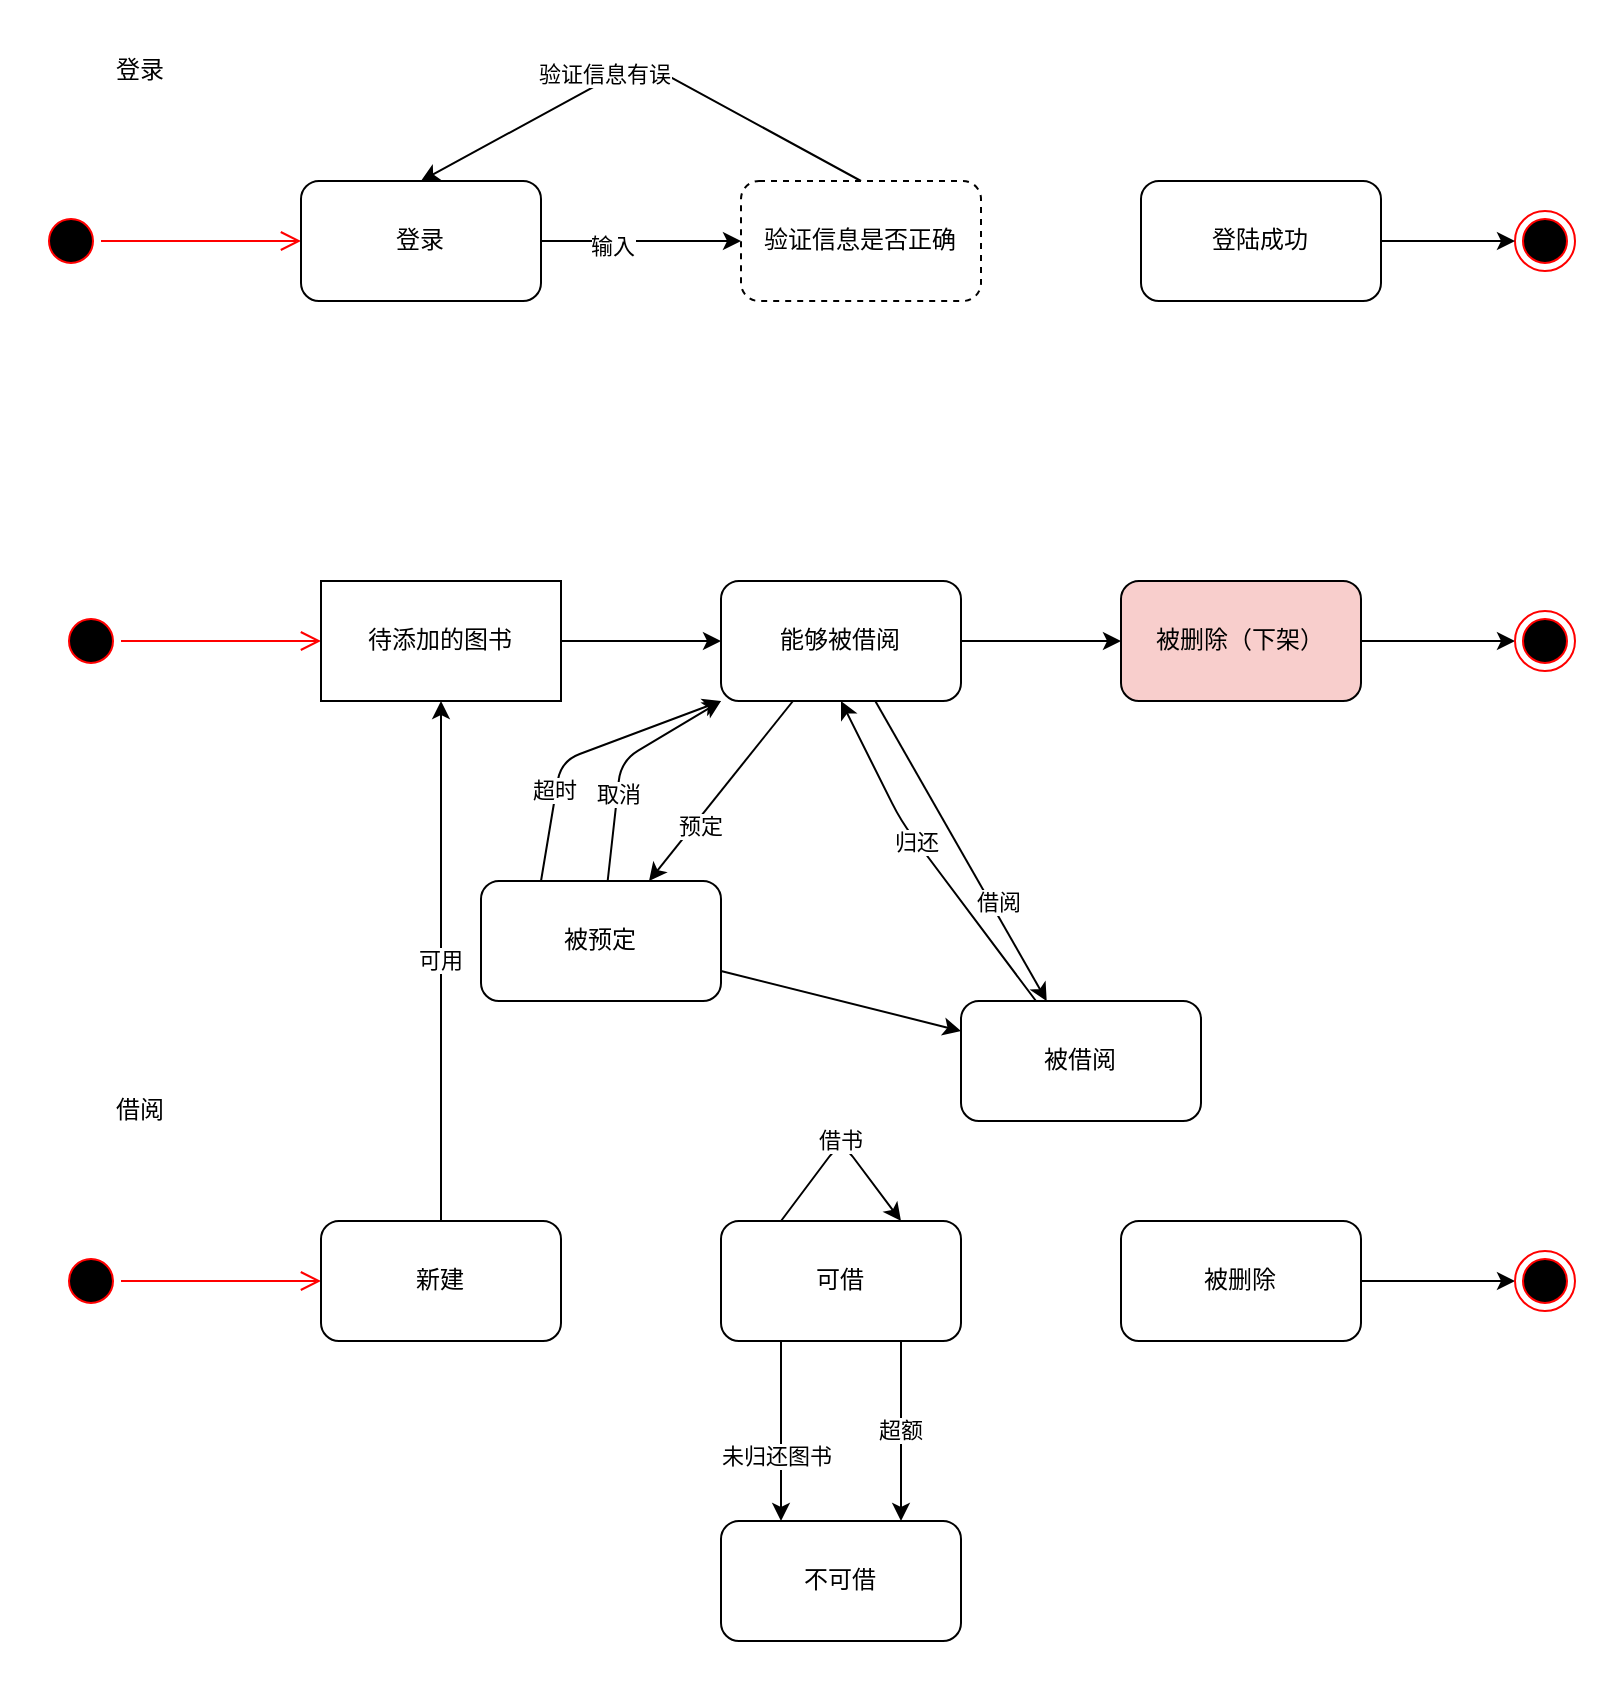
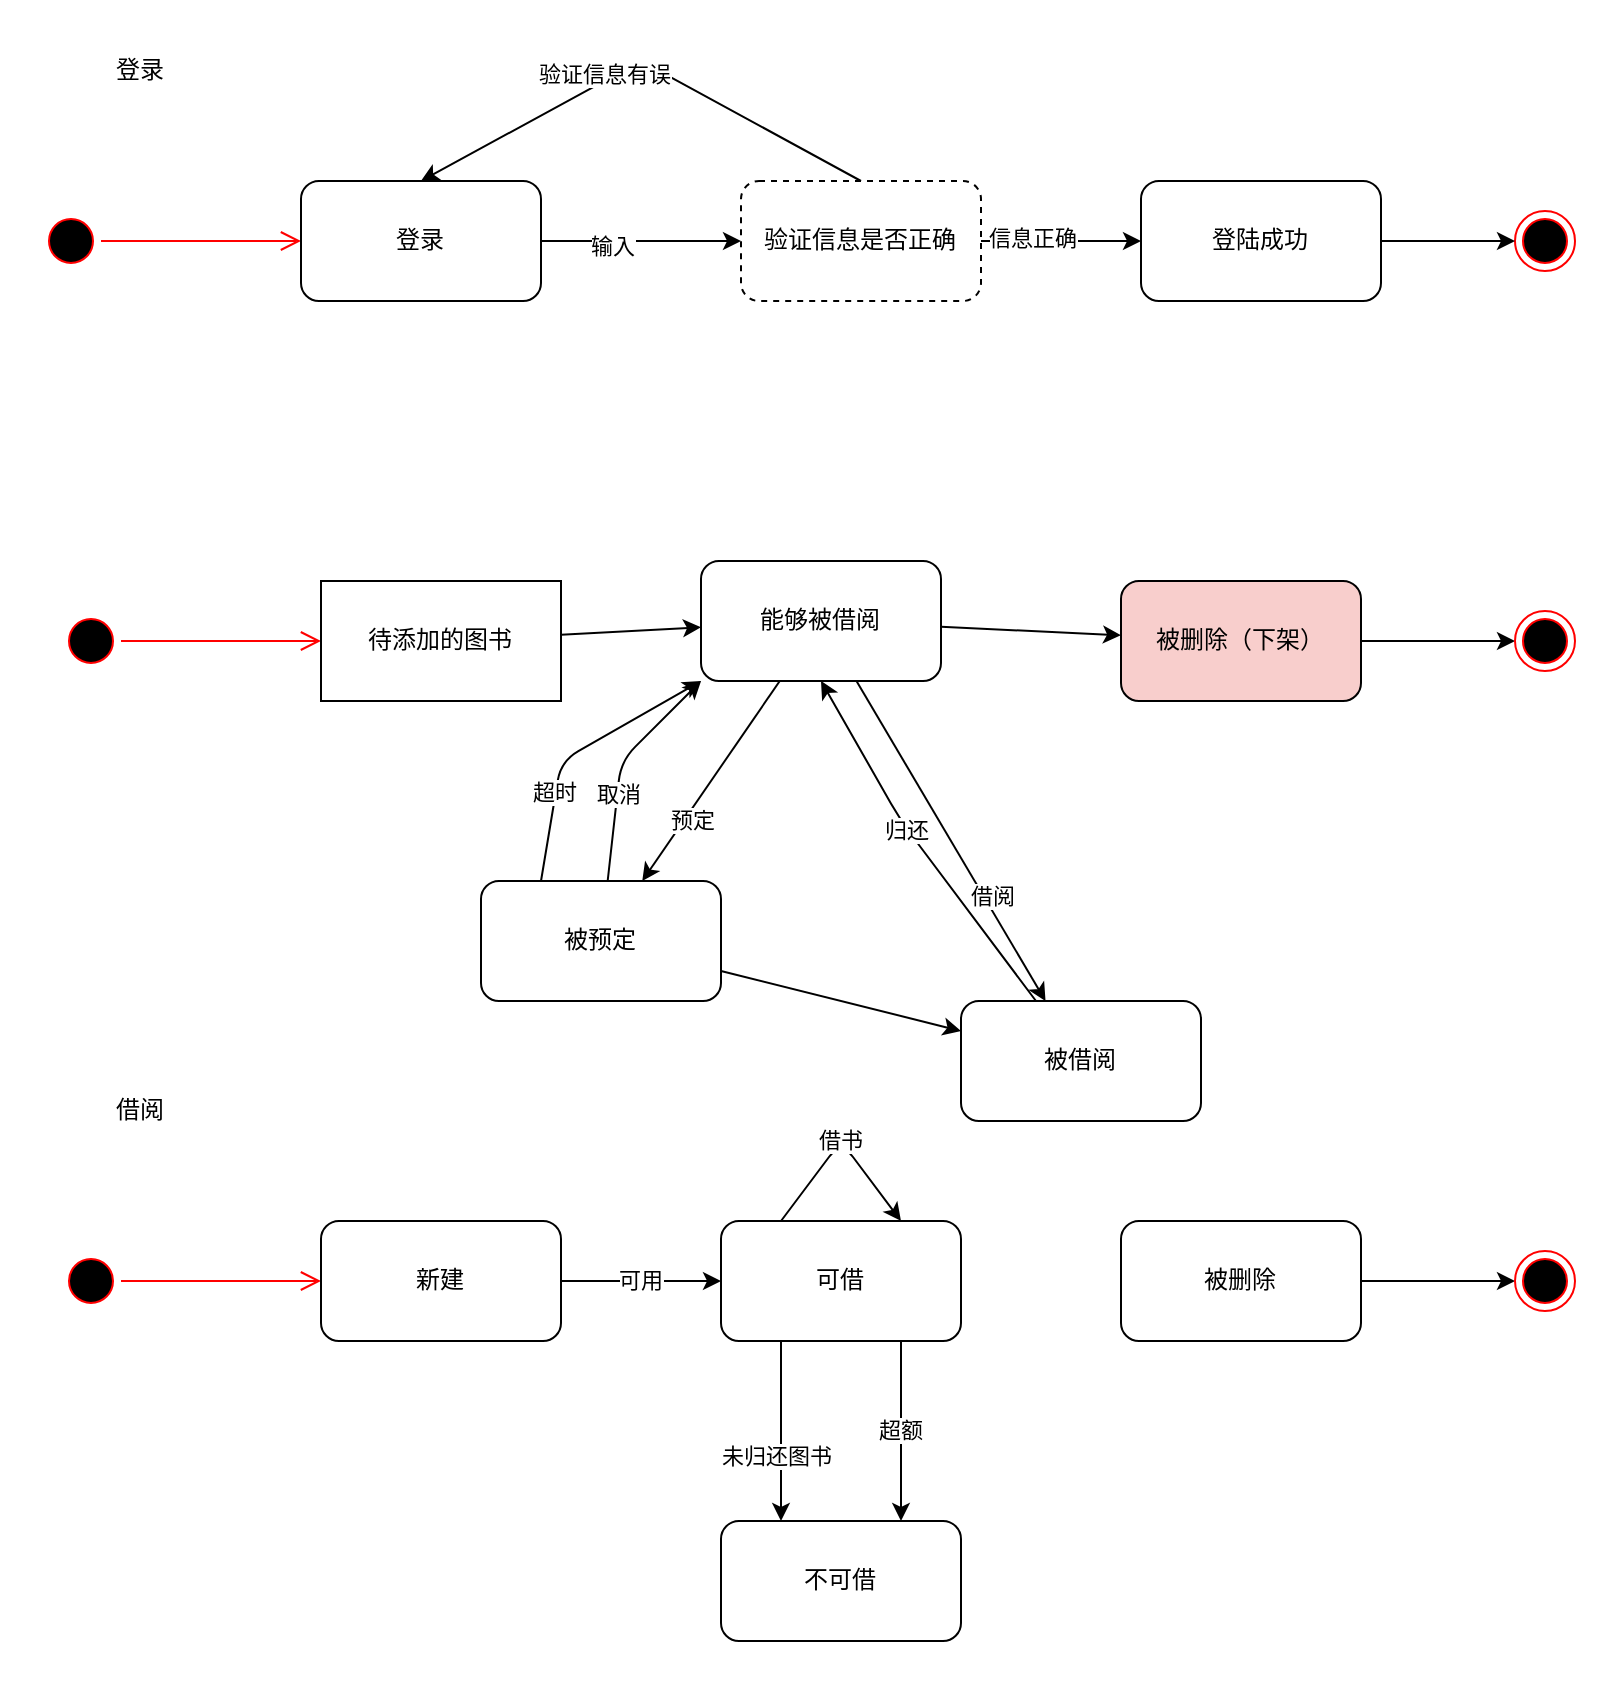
edge "验证信息是否正确" -> "登陆成功": added, label "信息正确"
node "能够被借阅": moved (841, 641) -> (821, 621)
edge "新建" -> "待添加的图书": now "新建" -> "可借"
